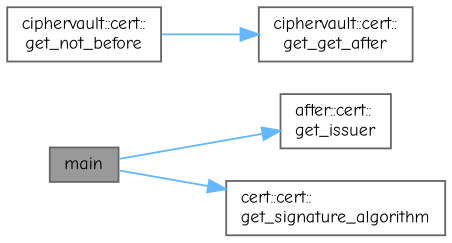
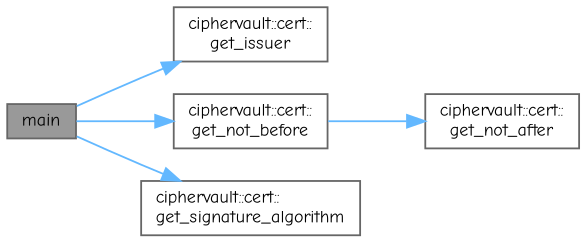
node "ciphervault::cert:: get_get_after": label "ciphervault::cert:: get_get_after" -> "ciphervault::cert:: get_not_after"
edge "main" -> "ciphervault::cert:: get_not_before": added
node "after::cert:: get_issuer": label "after::cert:: get_issuer" -> "ciphervault::cert:: get_issuer"
node "cert::cert:: get_signature_algorithm": label "cert::cert:: get_signature_algorithm" -> "ciphervault::cert:: get_signature_algorithm"
